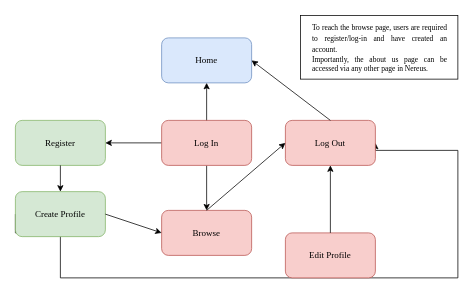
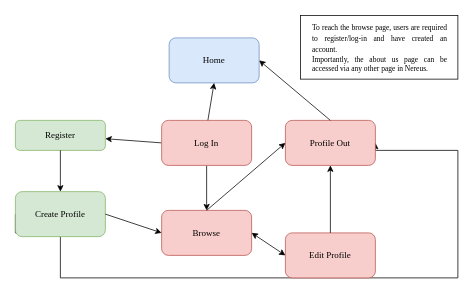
node "Home": moved (207, 60) -> (214, 60)
node "Register": size 90x45 -> 90x30
node "Log Out": label "Log Out" -> "Profile Out"
edge "Browse" -- "Edit Profile": added
